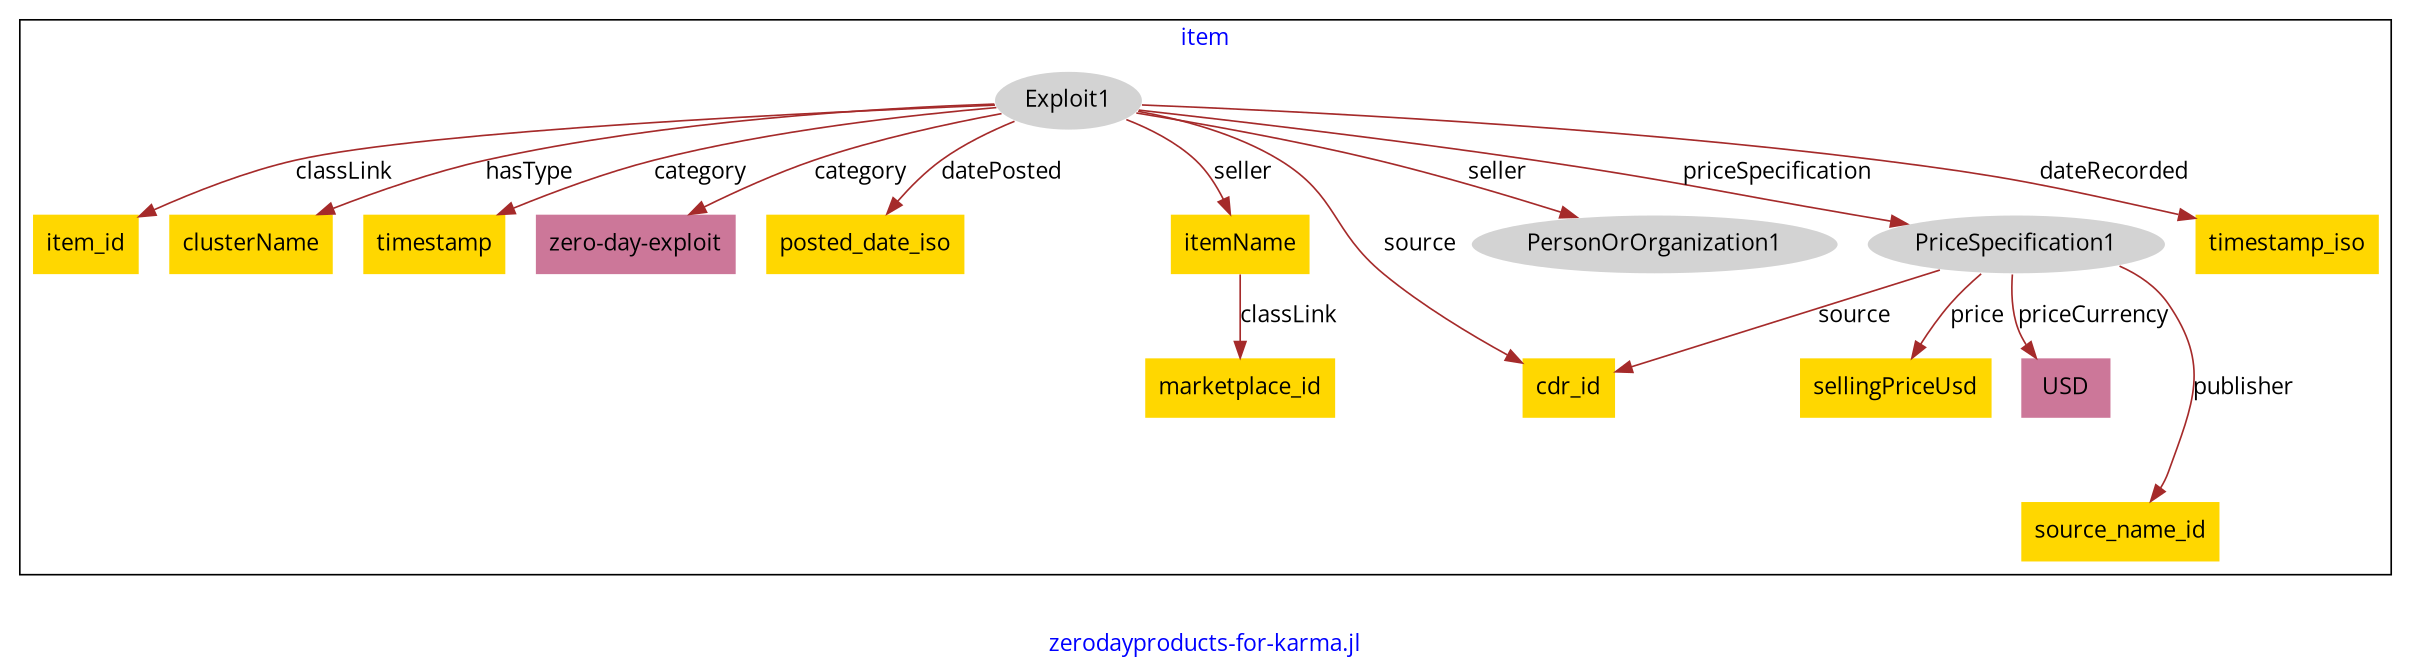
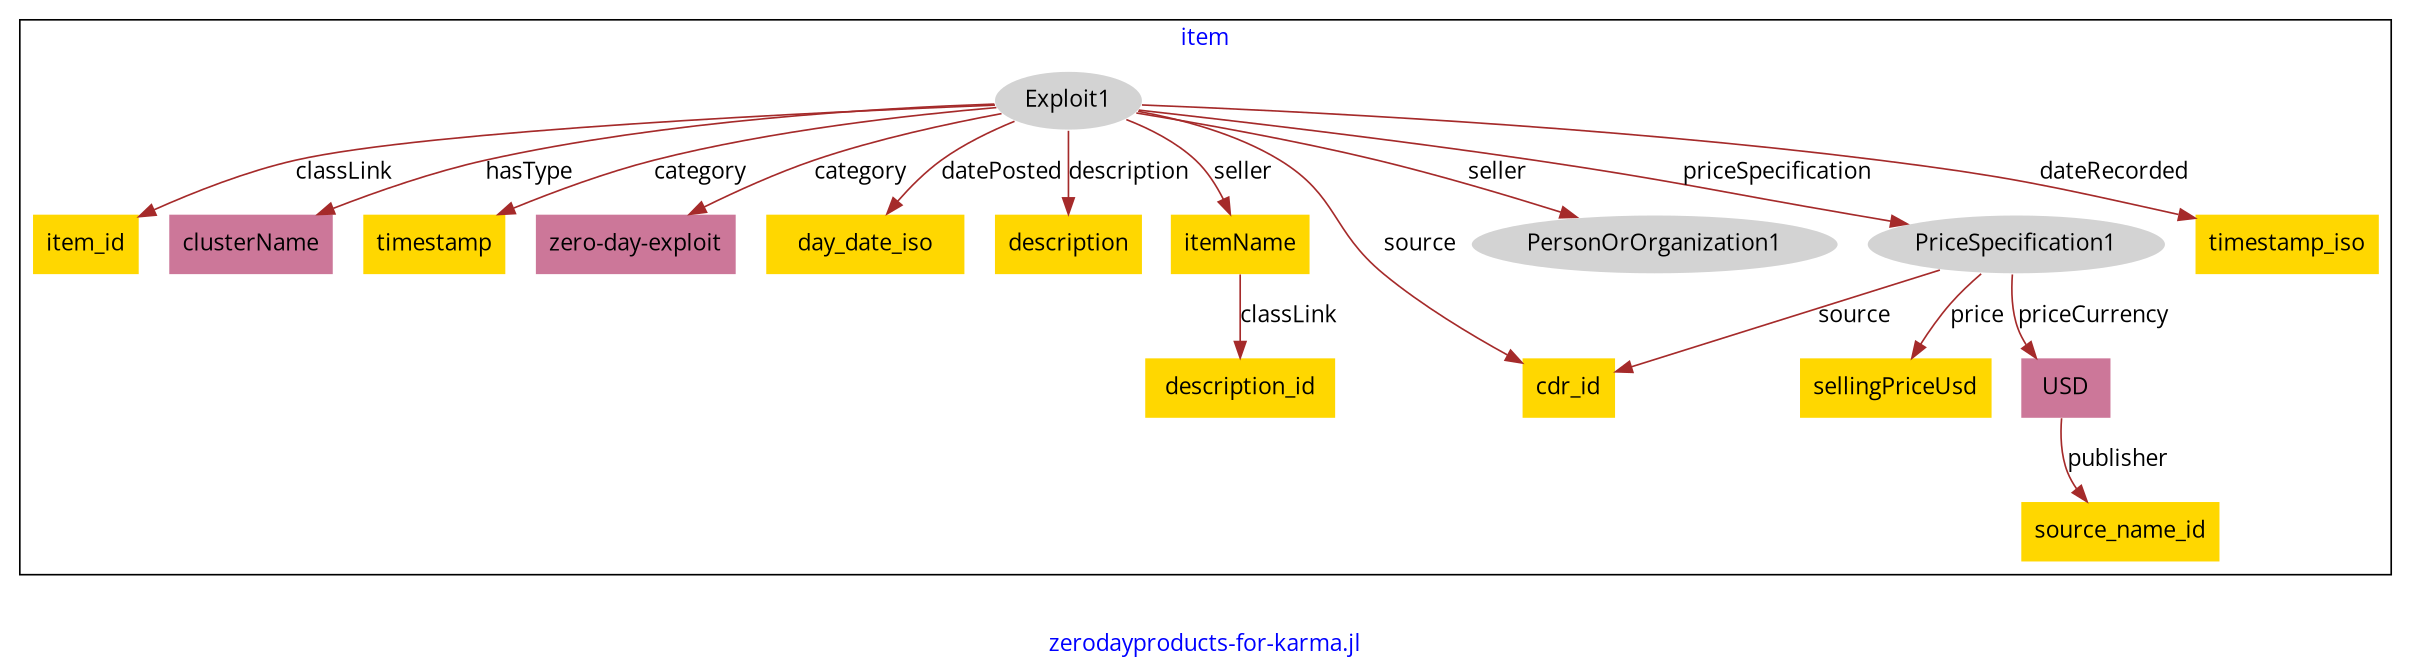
node "clusterName": fillcolor gold -> #cc7799
node "posted_date_iso": label "posted_date_iso" -> "day_date_iso"
node "description": added
edge "PriceSpecification1" -> "source_name_id": now "USD" -> "source_name_id"
node "marketplace_id": label "marketplace_id" -> "description_id"
